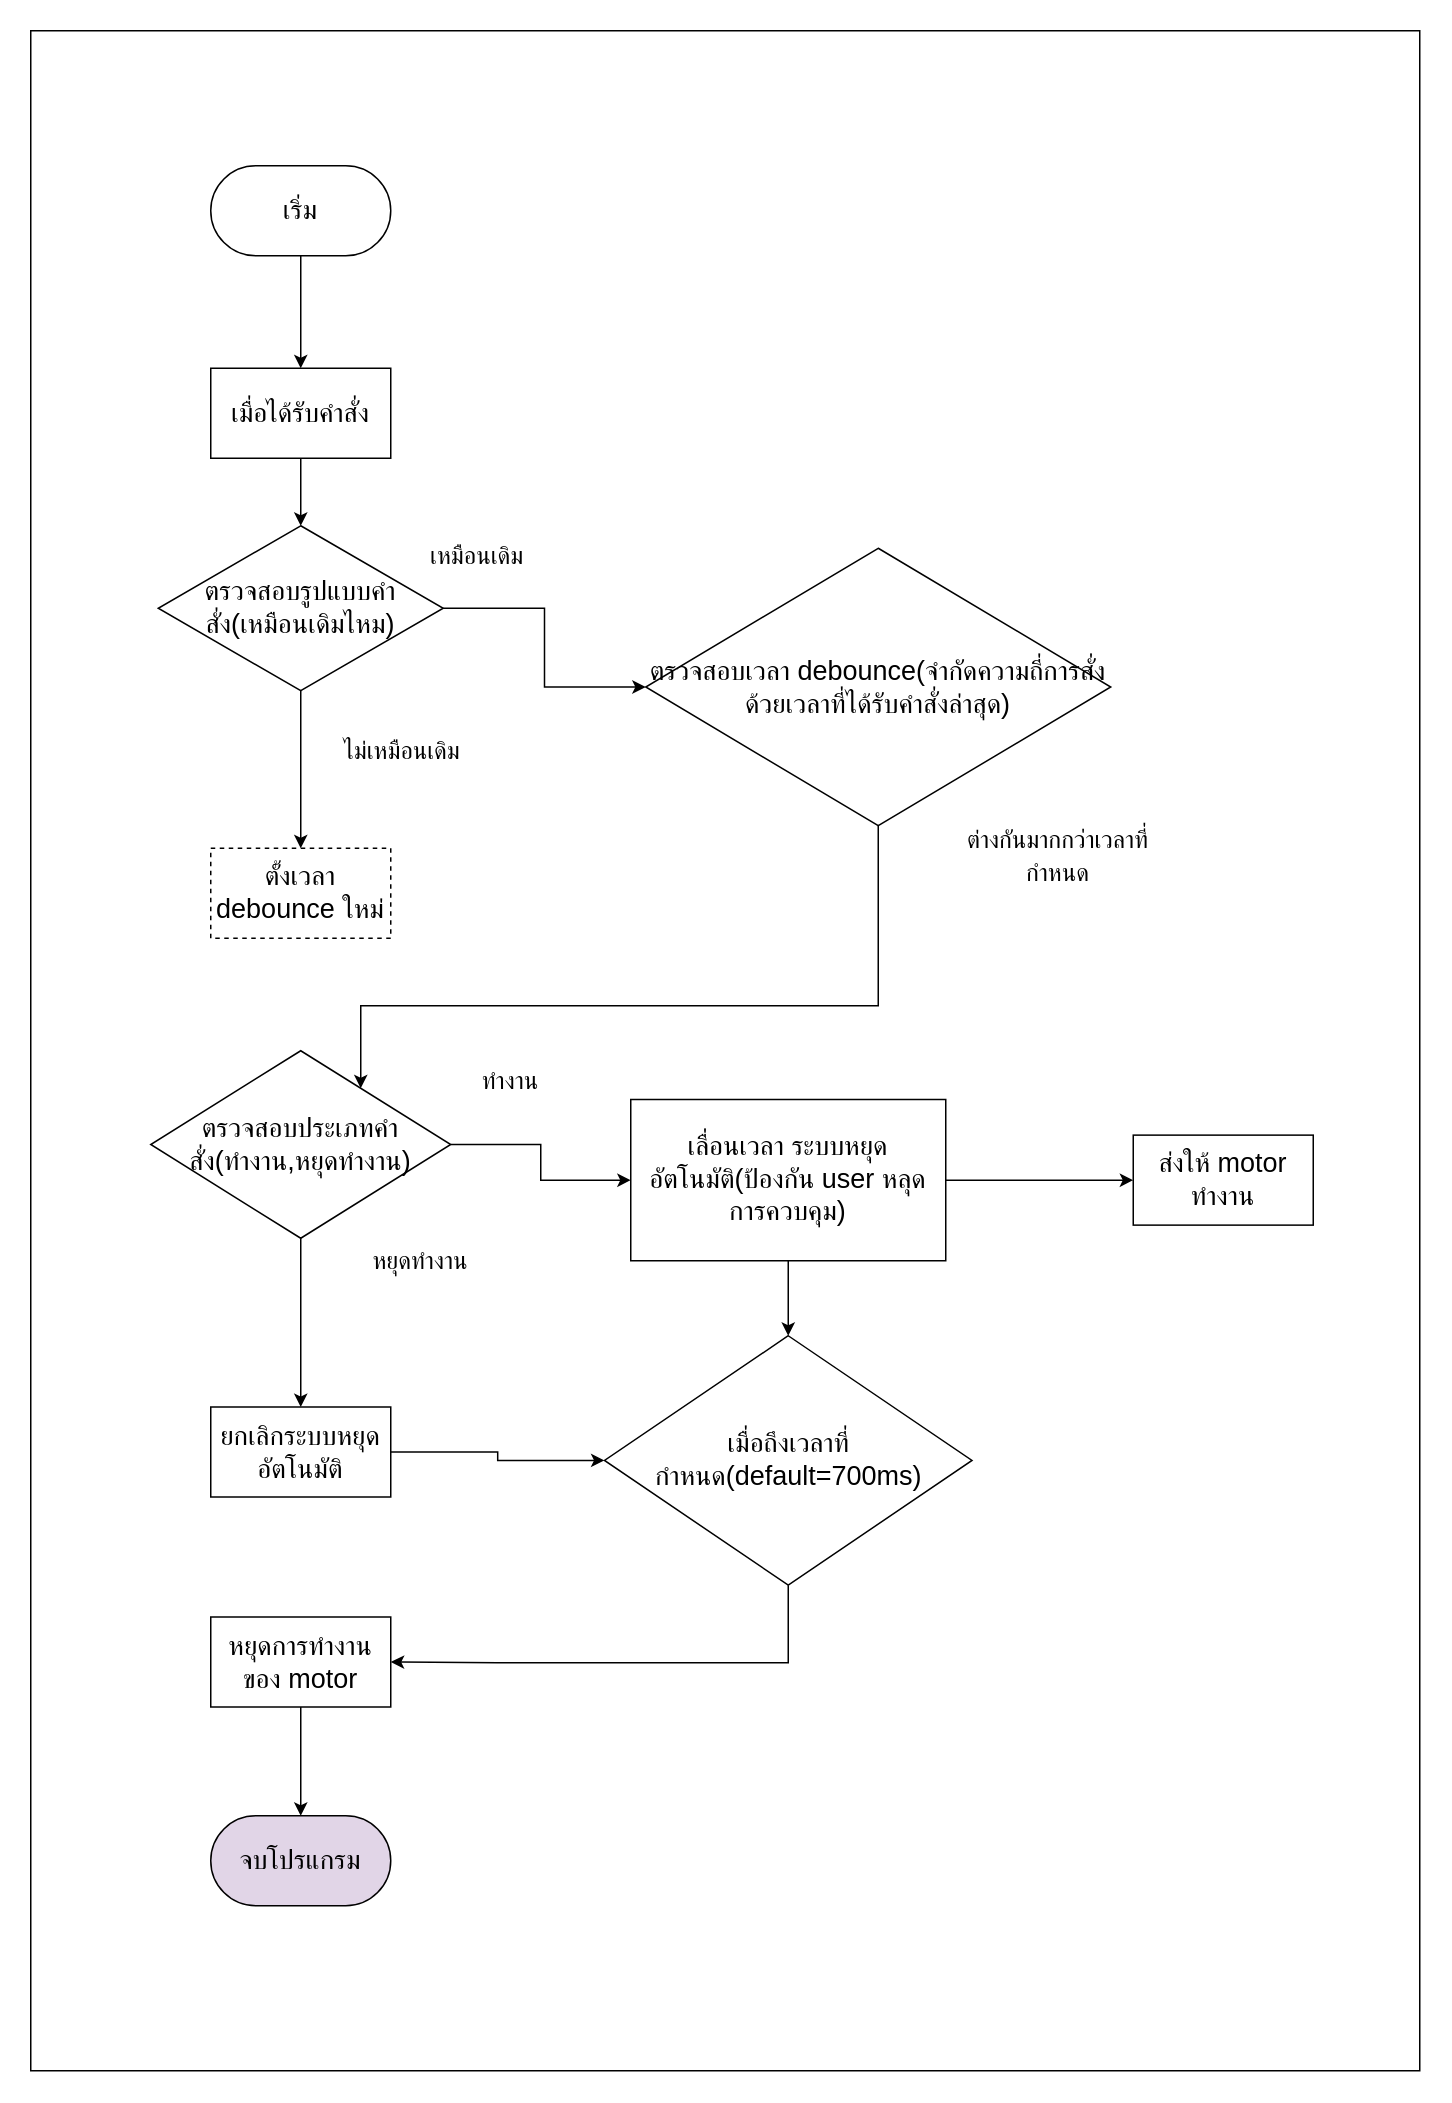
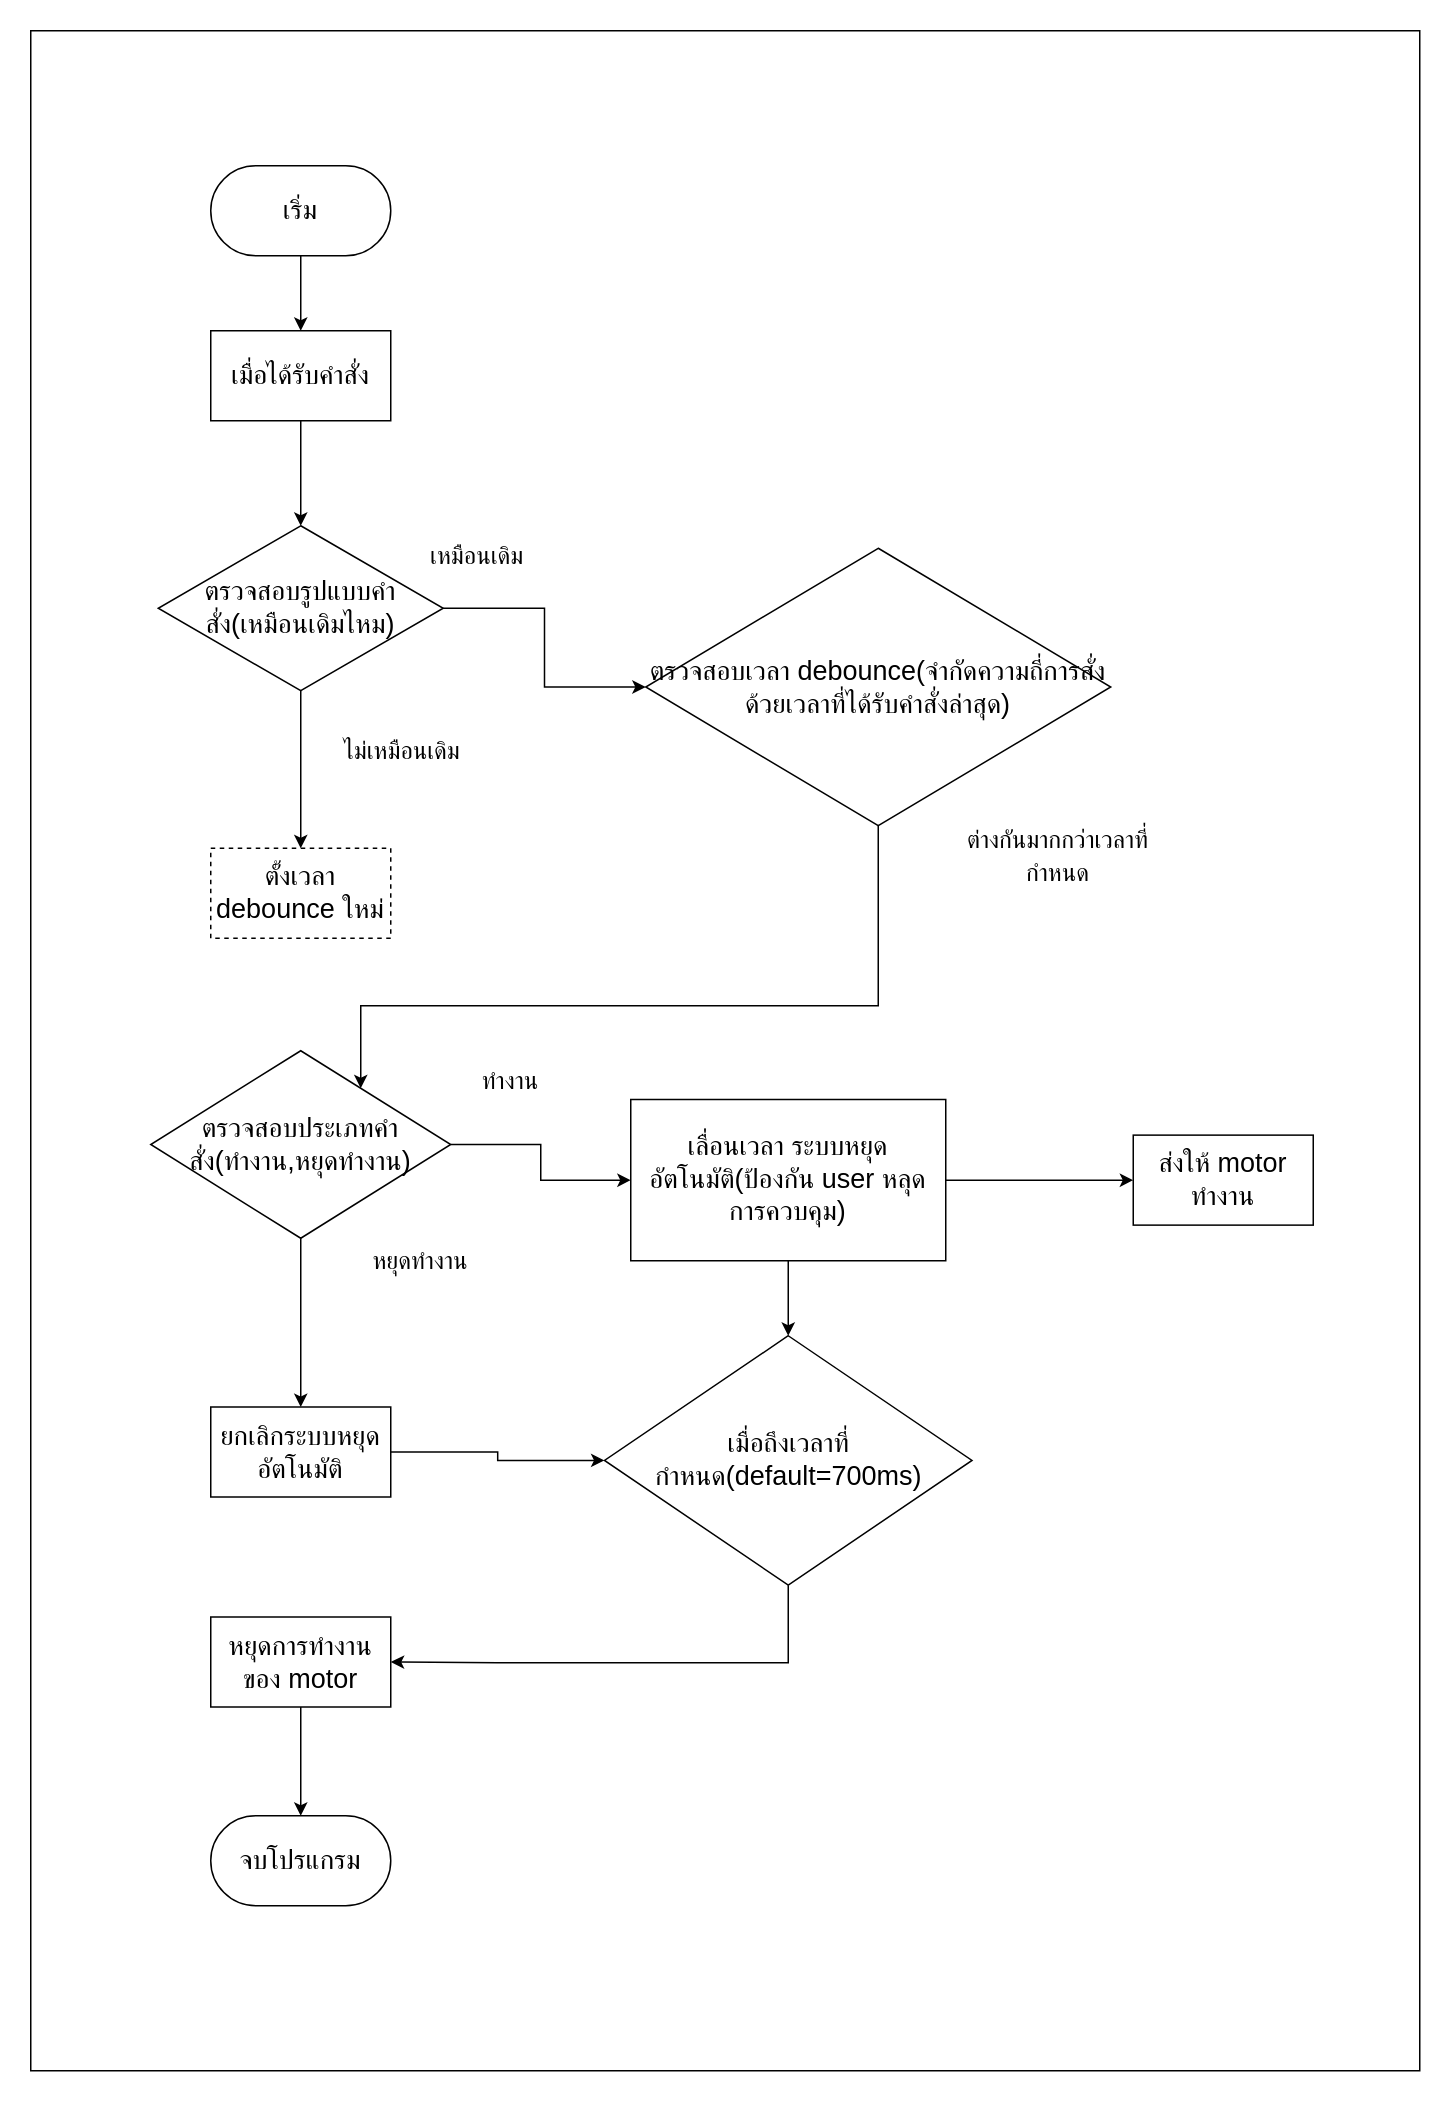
node "เมื่อได้รับคำสั่ง": moved (301, 413) -> (301, 376)
node "จบโปรแกรม": fillcolor #e1d5e7 -> #ffffff
